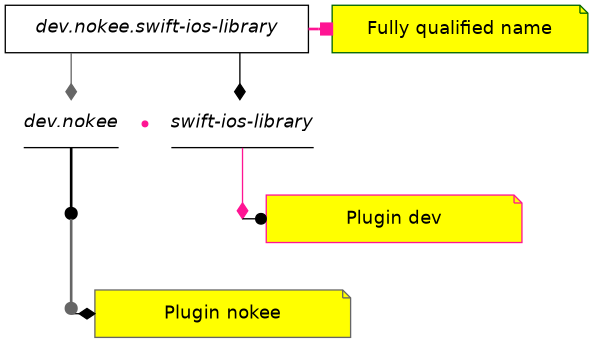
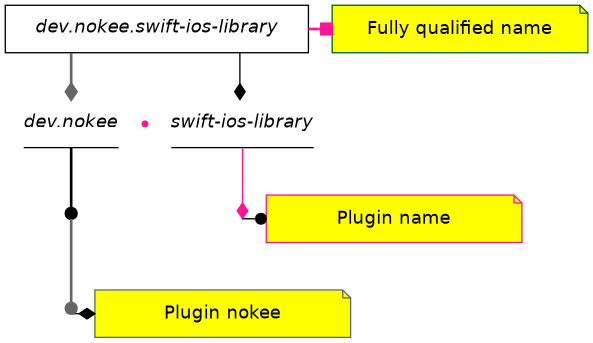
edge "dev.nokee.swift-ios-library" -> "dev.nokee": style solid -> bold
node "Plugin dev": label "Plugin dev" -> "Plugin name"
